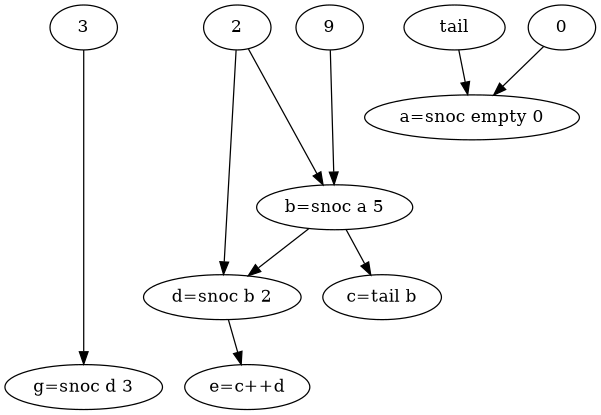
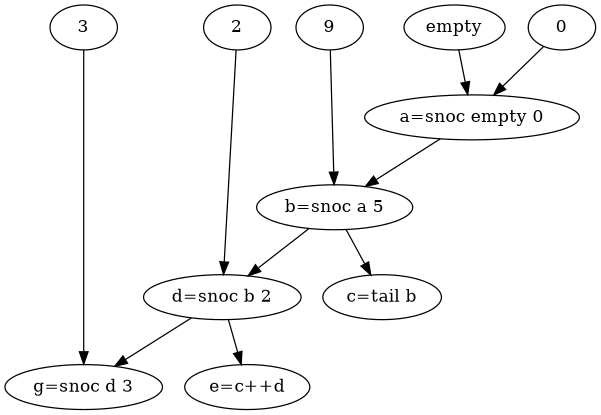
node "tail": label "tail" -> "empty"
edge "2" -> "b=snoc a 5": now "a=snoc empty 0" -> "b=snoc a 5"
edge "d=snoc b 2" -> "g=snoc d 3": added
